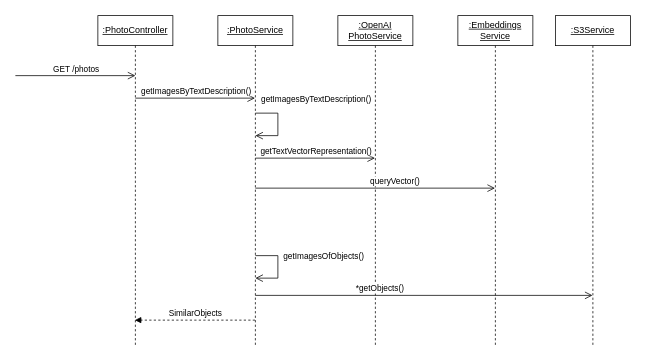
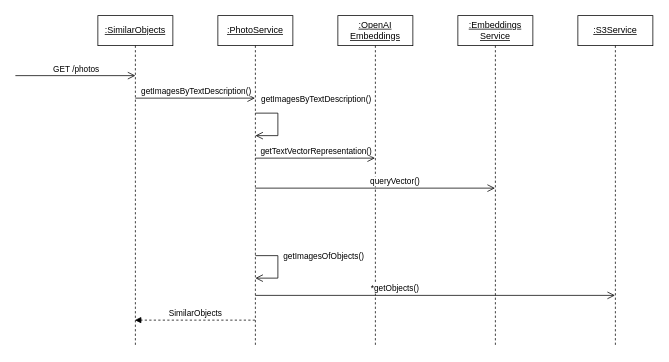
node ":PhotoController": label ":PhotoController" -> ":SimilarObjects"
node ":OpenAI PhotoService": label ":OpenAI PhotoService" -> ":OpenAI Embeddings"
node ":S3Service": moved (593, 180) -> (615, 180)
